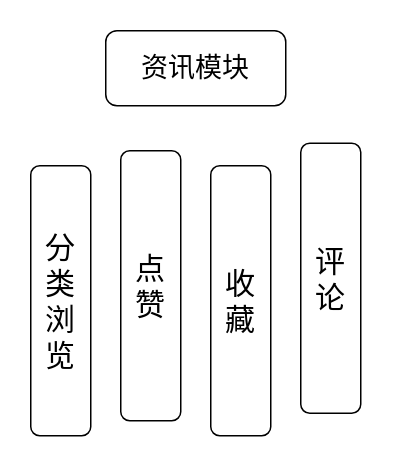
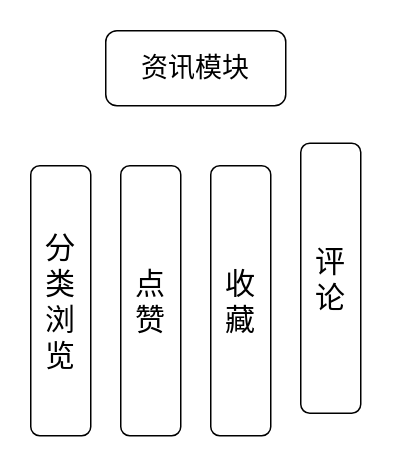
node "点赞": moved (151, 286) -> (151, 301)
